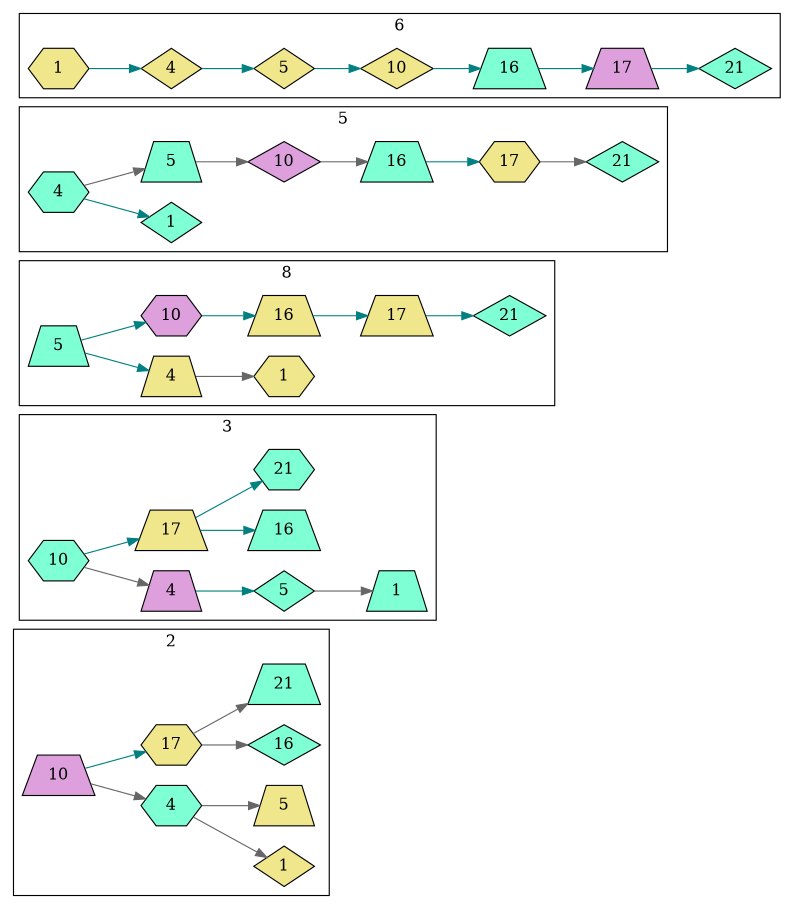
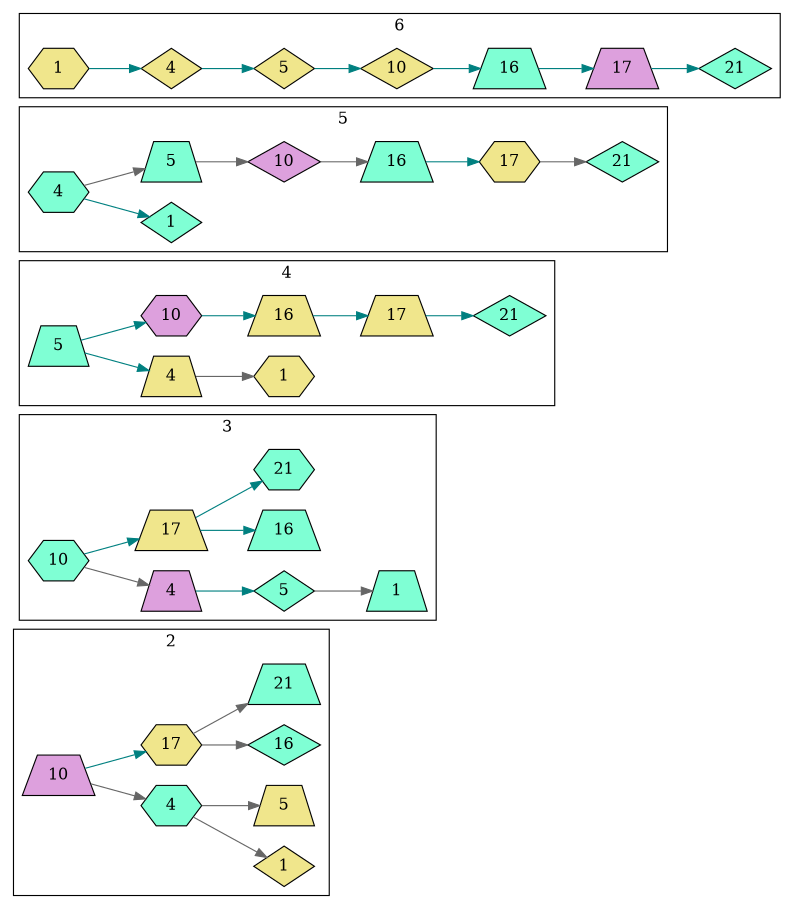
cluster "8": label "8" -> "4"
